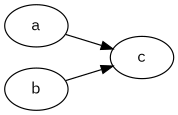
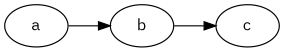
edge "a" -> "c": now "a" -> "b"
